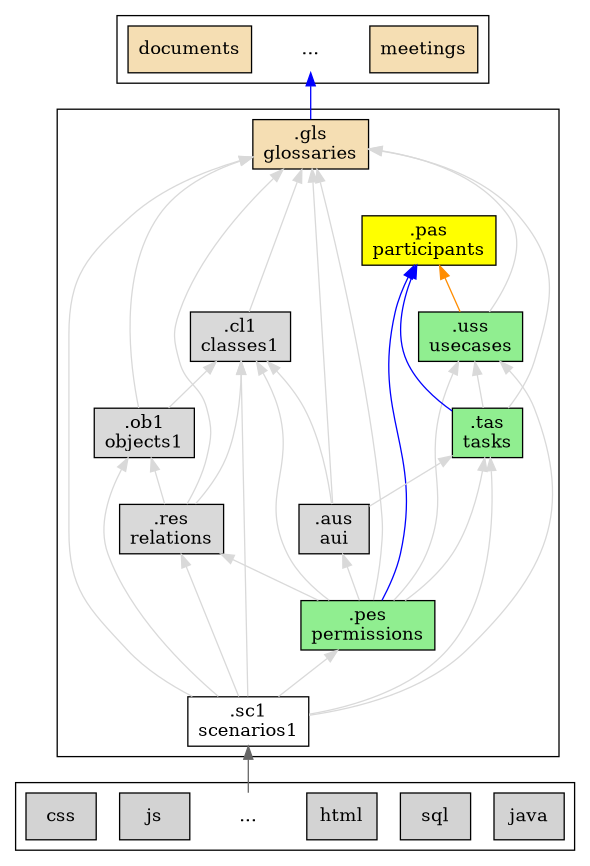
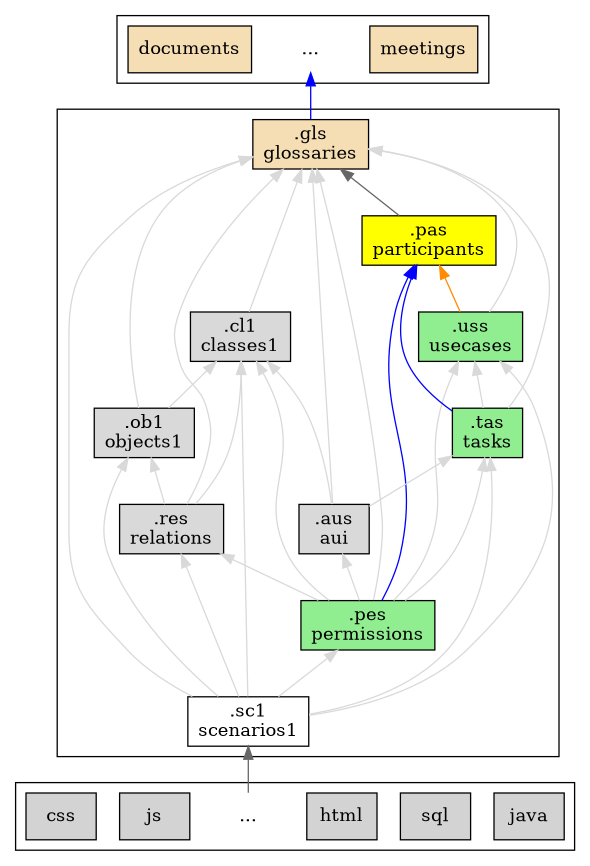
edge ".pas participants" -> ".gls glossaries": added
